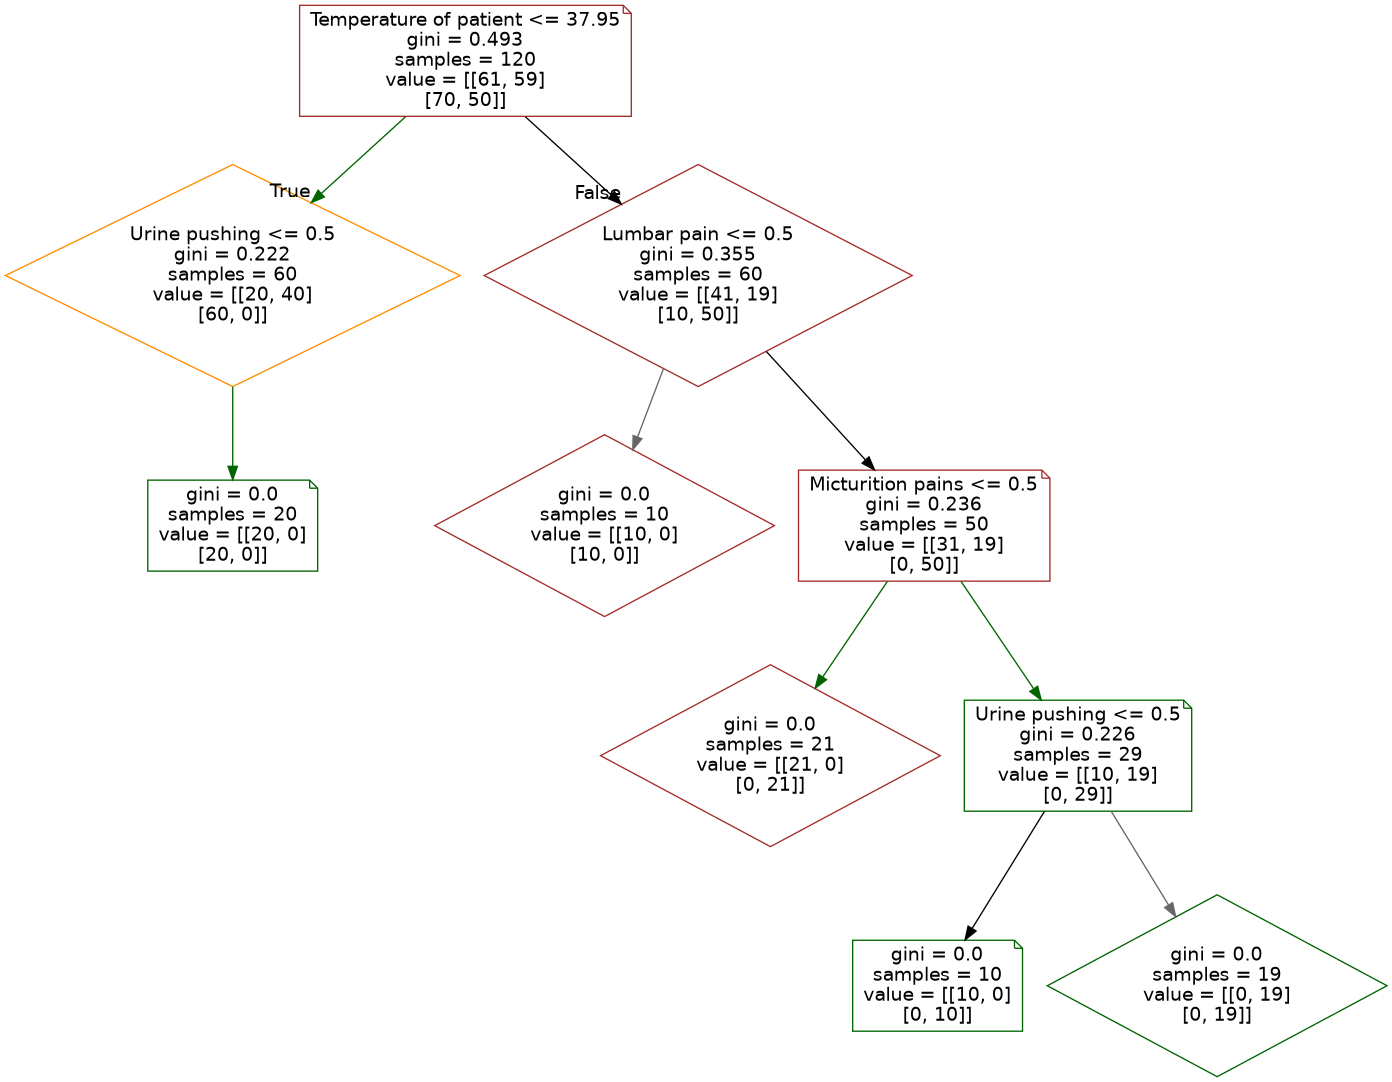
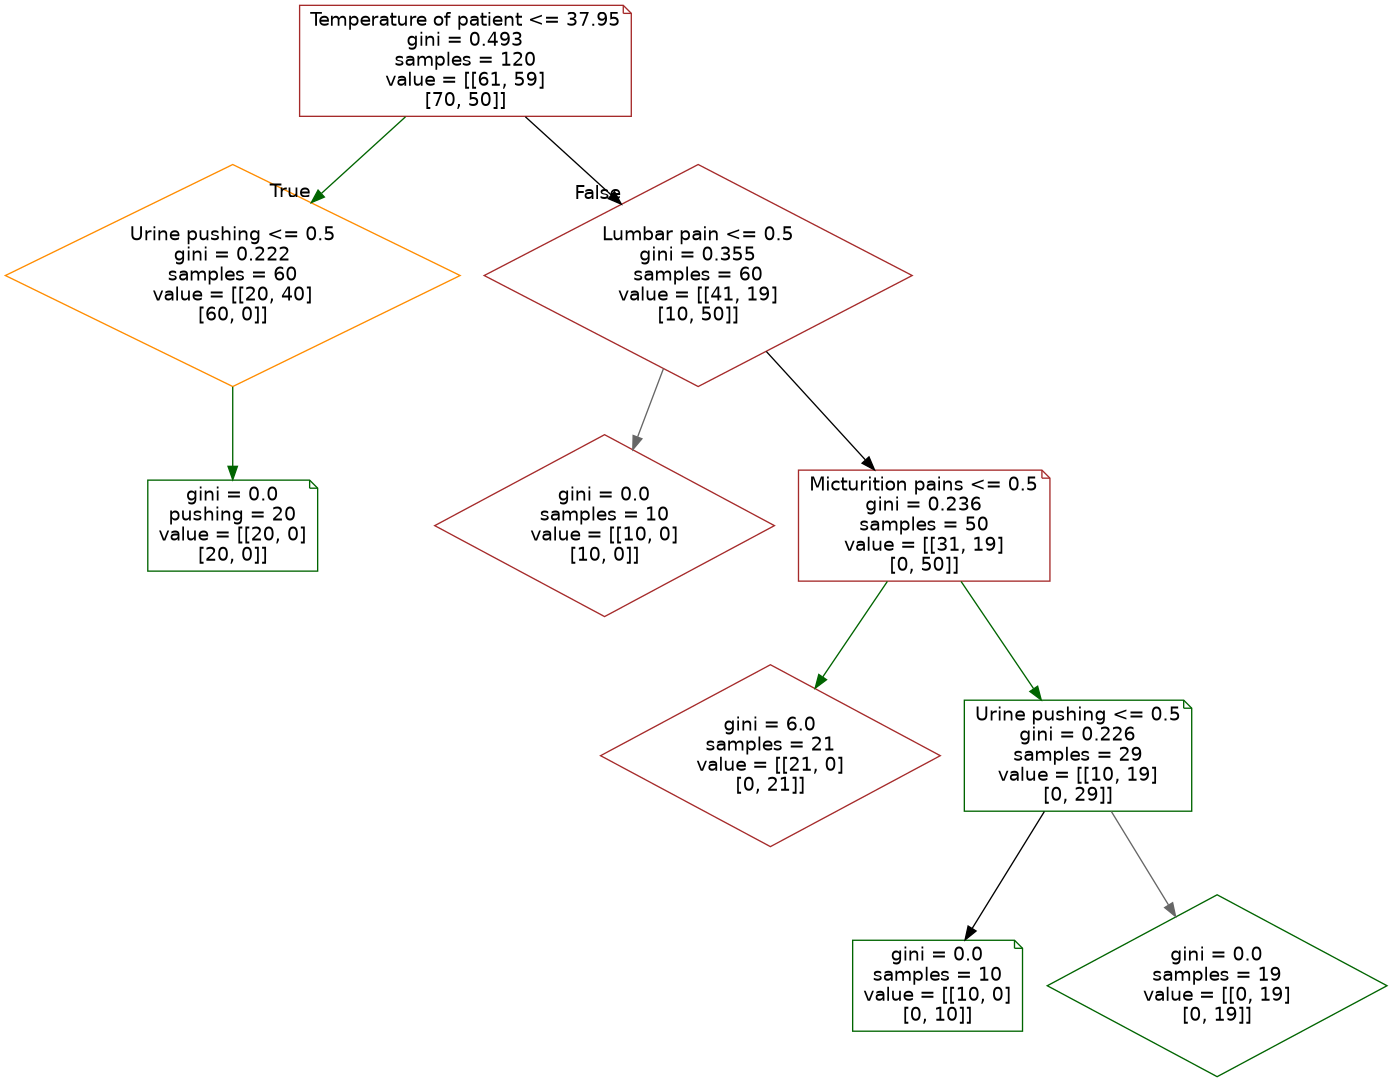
node "gini = 0.0 samples = 20 value = [[20, 0] [20, 0]]": label "gini = 0.0 samples = 20 value = [[20, 0] [20, 0]]" -> "gini = 0.0 pushing = 20 value = [[20, 0] [20, 0]]"
node "gini = 0.0 samples = 21 value = [[21, 0] [0, 21]]": label "gini = 0.0 samples = 21 value = [[21, 0] [0, 21]]" -> "gini = 6.0 samples = 21 value = [[21, 0] [0, 21]]"
